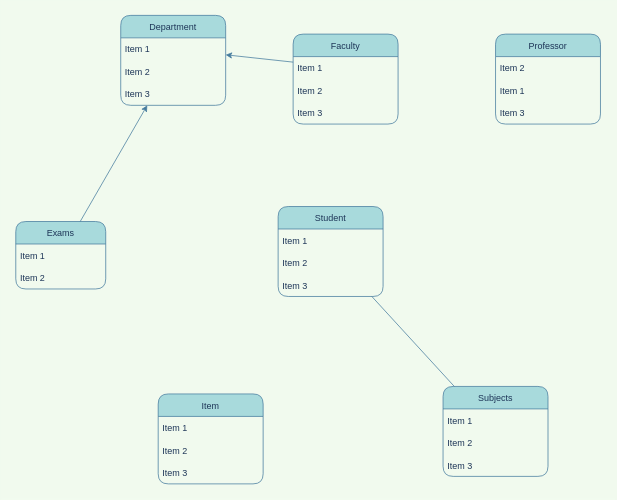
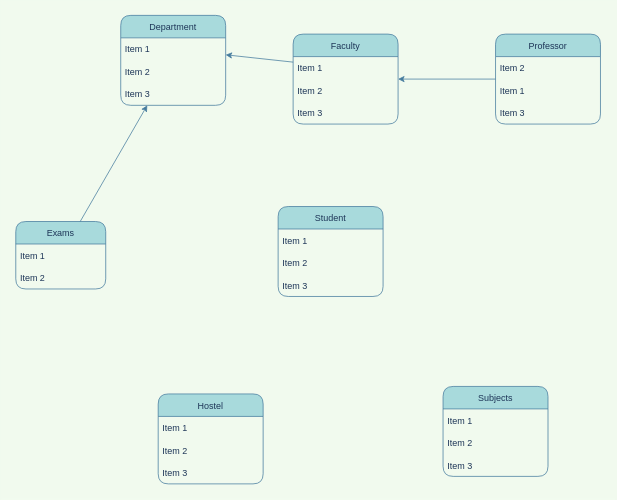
edge "Professor" -> "Faculty": added
edge "Student" -- "Subjects": removed
node "Item": label "Item" -> "Hostel"
